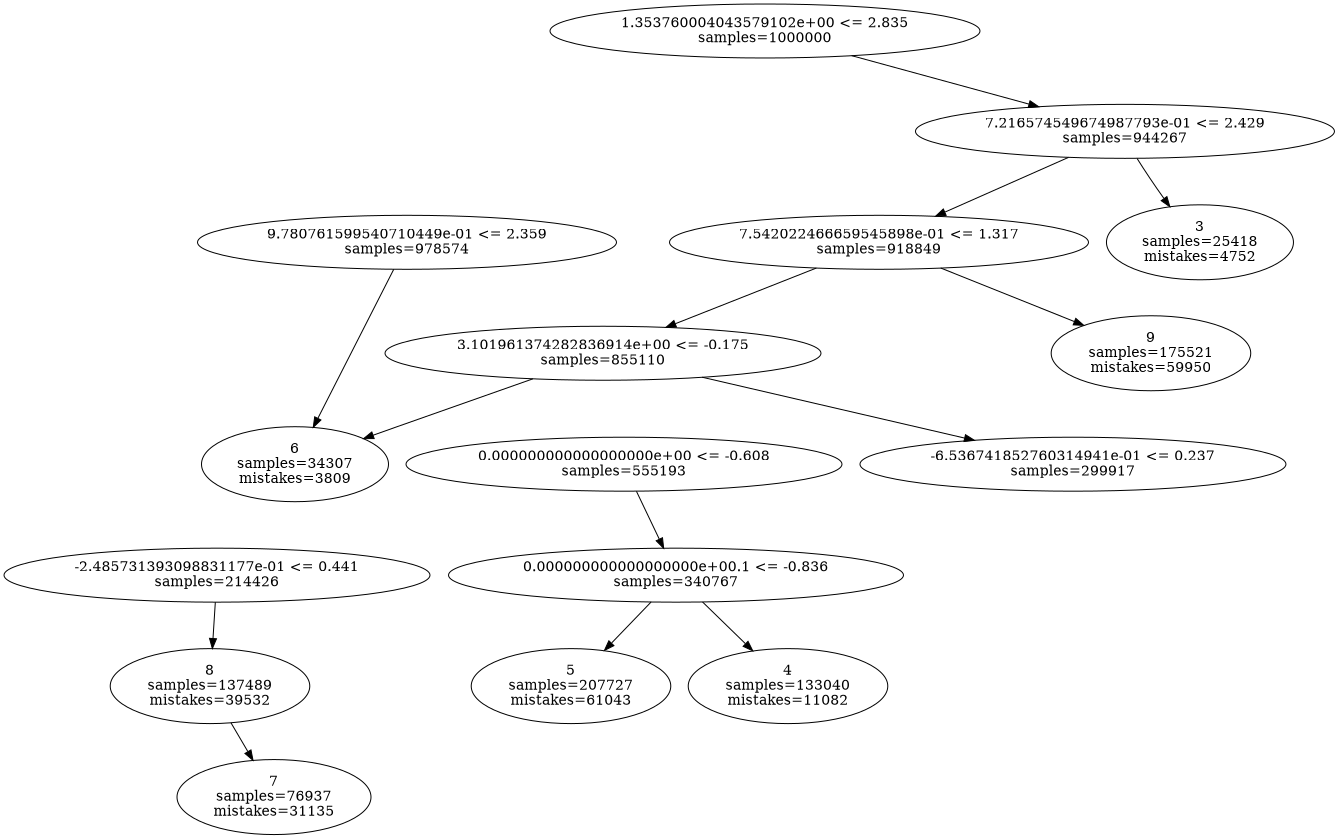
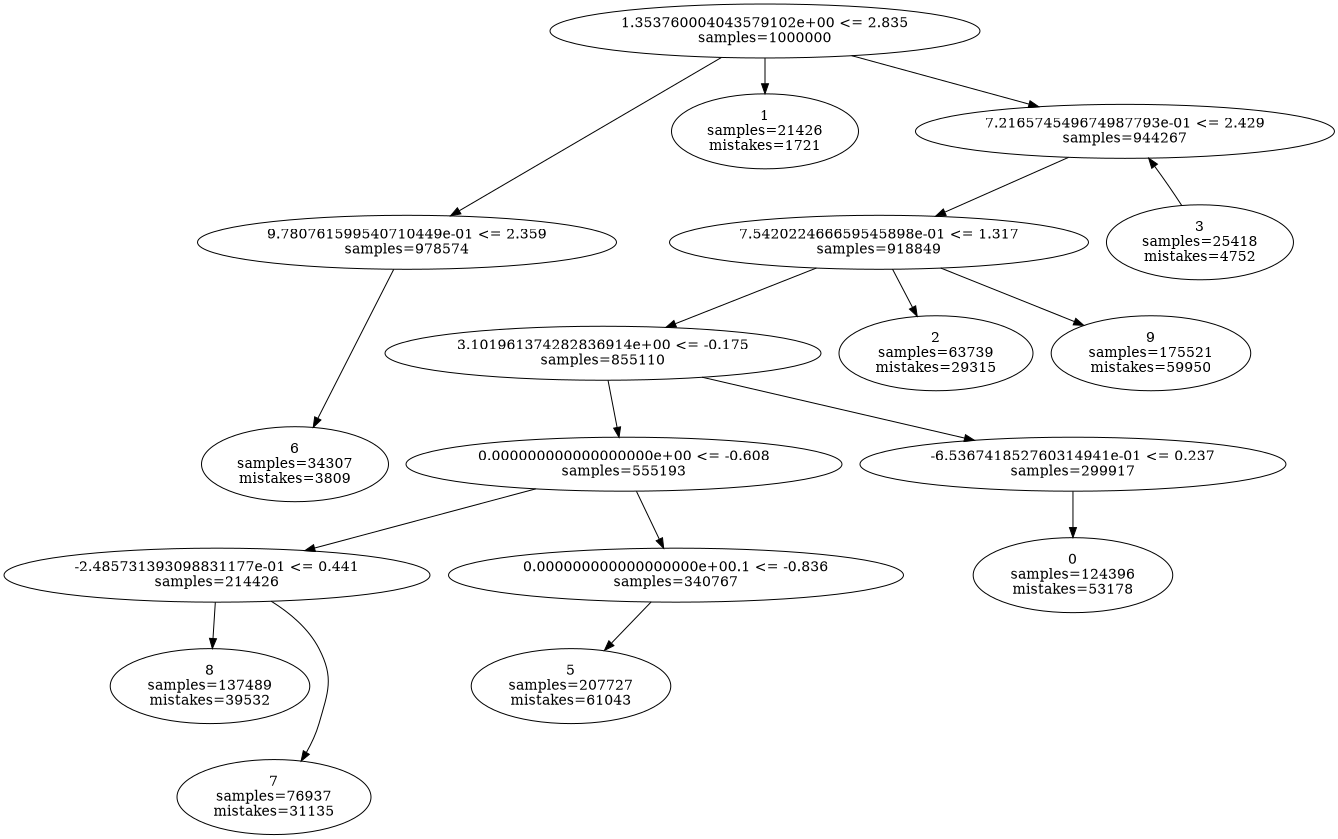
node "1 samples=21426 mistakes=1721": added
edge "1.353760004043579102e+00 <= 2.835 samples=1000000" -> "9.780761599540710449e-01 <= 2.359 samples=978574": added
edge "7.216574549674987793e-01 <= 2.429 samples=944267" -> "3 samples=25418 mistakes=4752": reversed
node "2 samples=63739 mistakes=29315": added
edge "3.101961374282836914e+00 <= -0.175 samples=855110" -> "6 samples=34307 mistakes=3809": now "3.101961374282836914e+00 <= -0.175 samples=855110" -> "0.000000000000000000e+00 <= -0.608 samples=555193"
edge "0.000000000000000000e+00 <= -0.608 samples=555193" -> "-2.485731393098831177e-01 <= 0.441 samples=214426": added
node "0 samples=124396 mistakes=53178": added
node "4 samples=133040 mistakes=11082": removed
edge "8 samples=137489 mistakes=39532" -> "7 samples=76937 mistakes=31135": now "-2.485731393098831177e-01 <= 0.441 samples=214426" -> "7 samples=76937 mistakes=31135"
